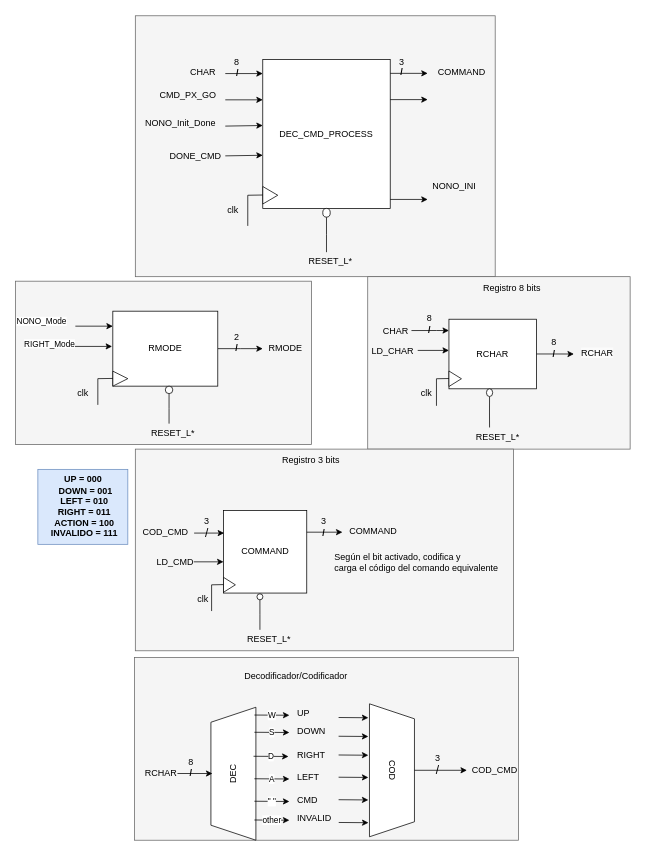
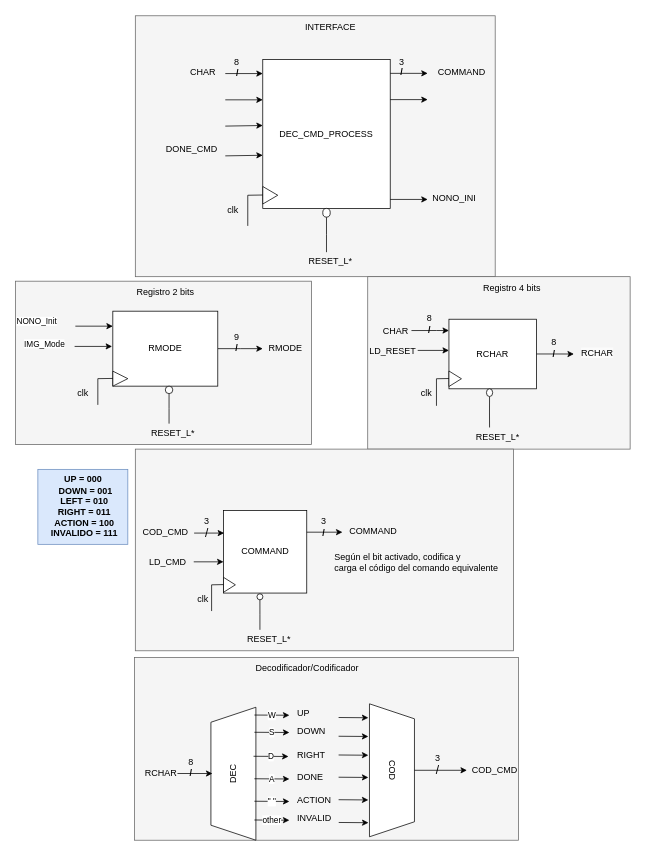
node "INTERFACE": added
node "CMD_PX_GO": removed
node "NONO_Init_Done": removed
node "DONE_CMD": moved (195, 157) -> (192, 149)
node "NONO_INI": moved (454, 186) -> (454, 197)
node "Registro 8 bits": label "Registro 8 bits" -> "Registro 4 bits"
node "Registro 2 bits": added
node "NONO_Mode": label "NONO_Mode" -> "NONO_Init"
node "2": label "2" -> "9"
node "RIGHT_Mode": label "RIGHT_Mode" -> "IMG_Mode"
node "LD_CHAR": label "LD_CHAR" -> "LD_RESET"
node "Registro 3 bits": removed
node "LD_CMD": moved (175, 562) -> (168, 562)
node "Decodificador/Codificador": moved (296, 676) -> (307, 669)
node "LEFT": label "LEFT" -> "DONE"
node "CMD": label "CMD" -> "ACTION"
